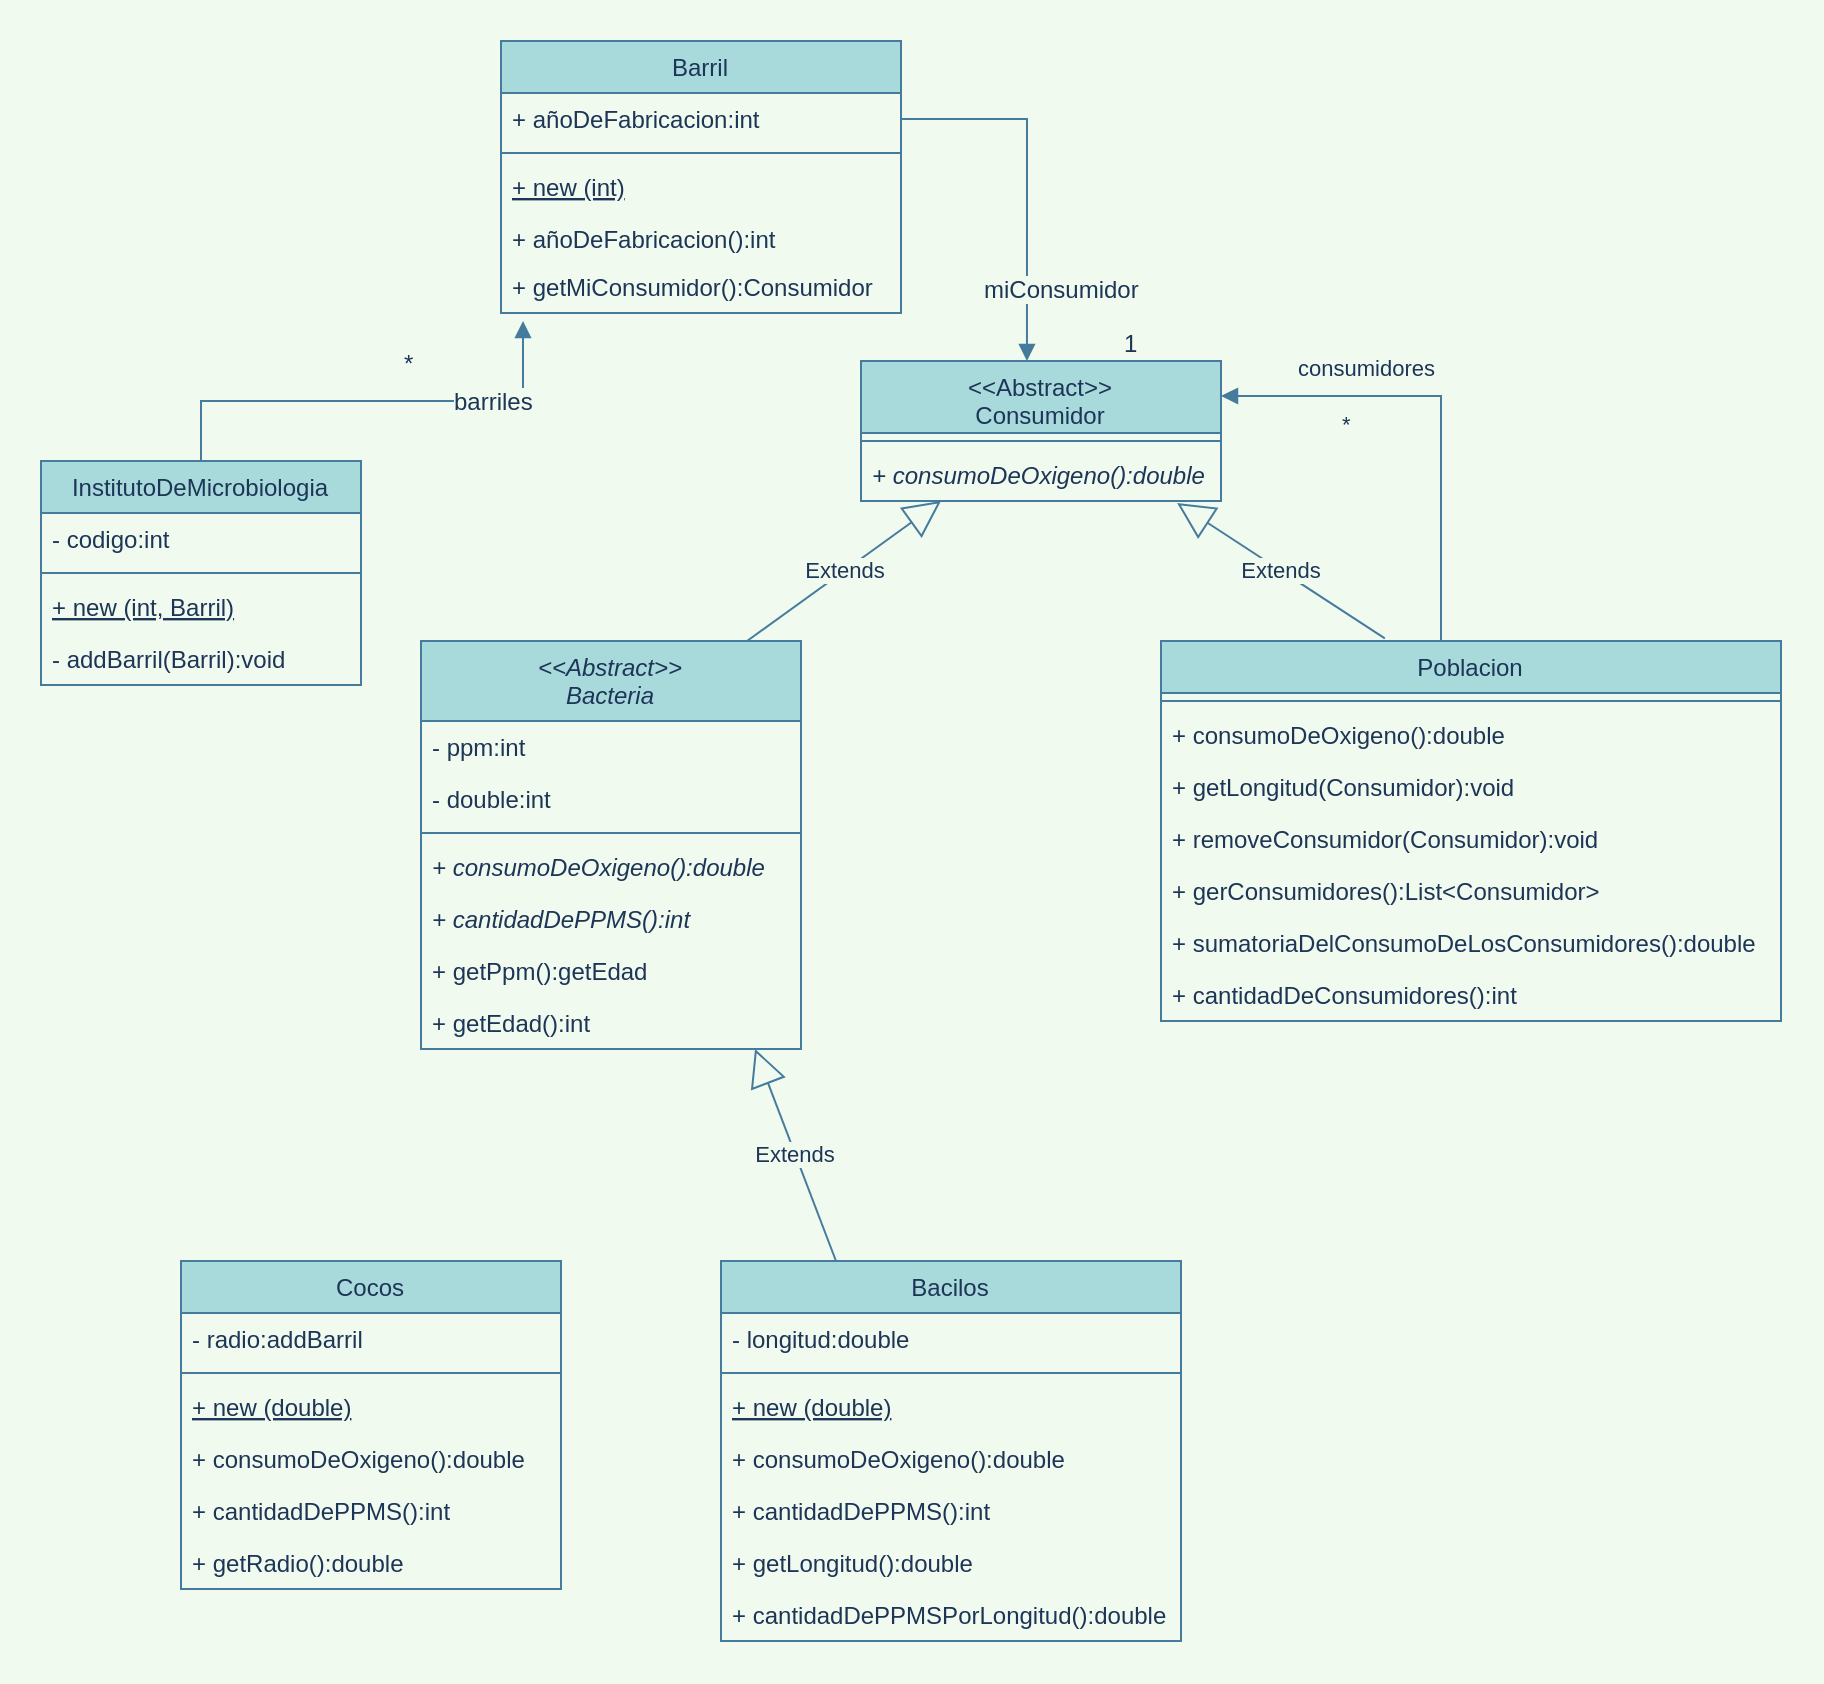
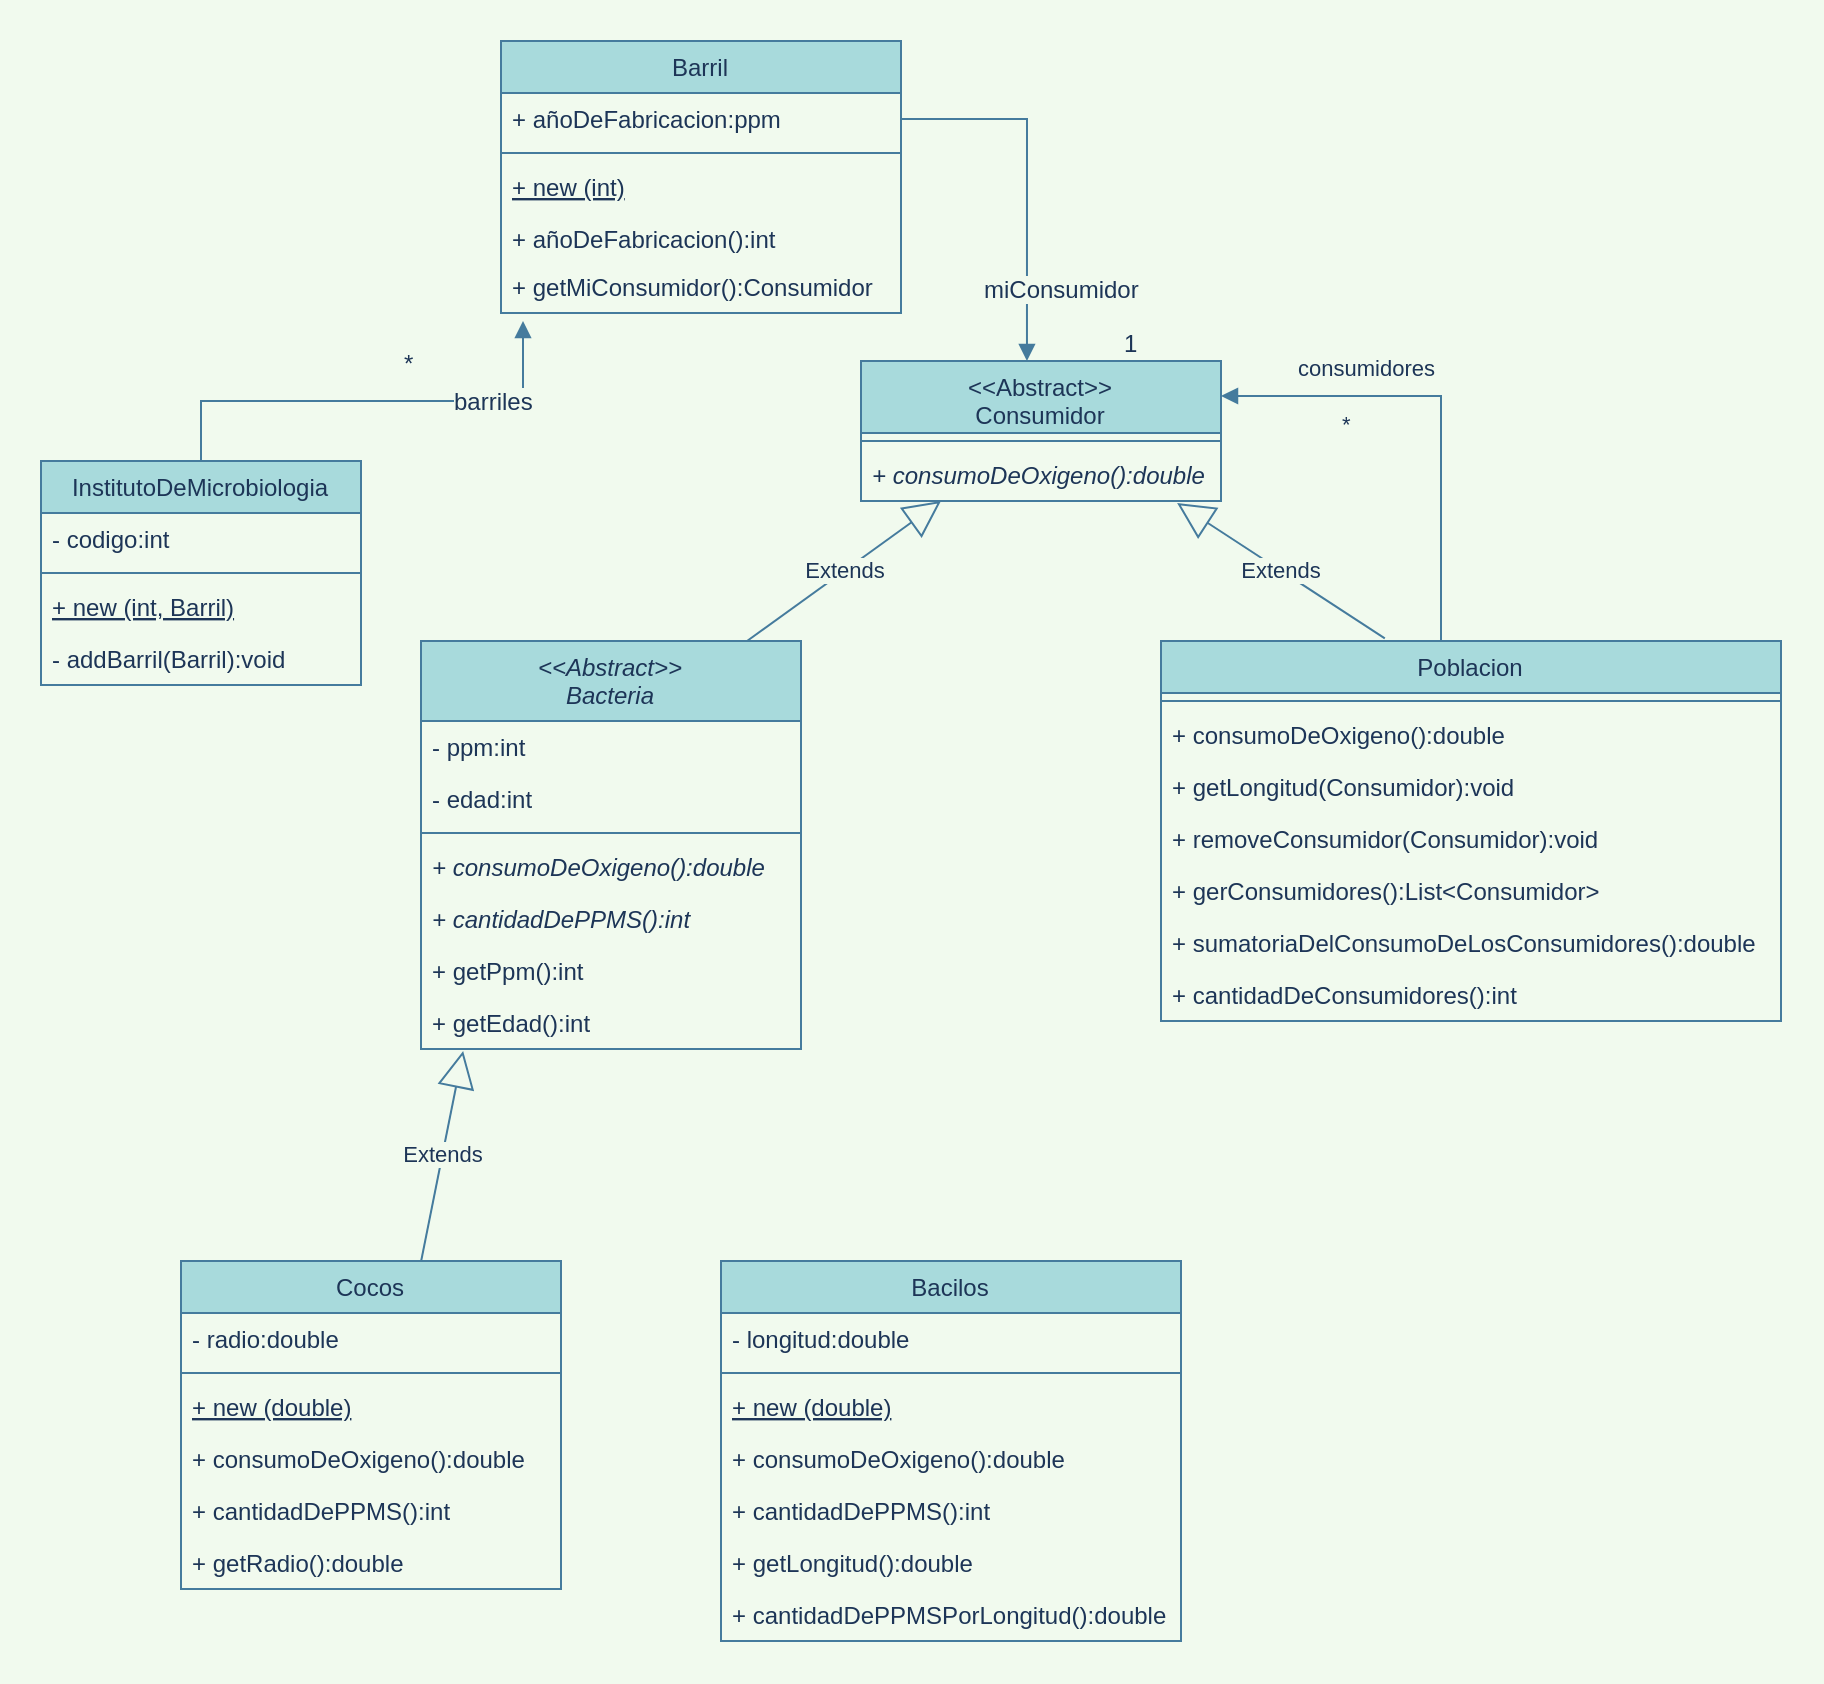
node "+ añoDeFabricacion:int": label "+ añoDeFabricacion:int" -> "+ añoDeFabricacion:ppm"
node "- double:int": label "- double:int" -> "- edad:int"
node "+ getPpm():getEdad": label "+ getPpm():getEdad" -> "+ getPpm():int"
edge "Bacilos" -> "+ getEdad():int": removed, label "Extends"
edge "Cocos" -> "+ getEdad():int": added, label "Extends"
node "- radio:addBarril": label "- radio:addBarril" -> "- radio:double"
